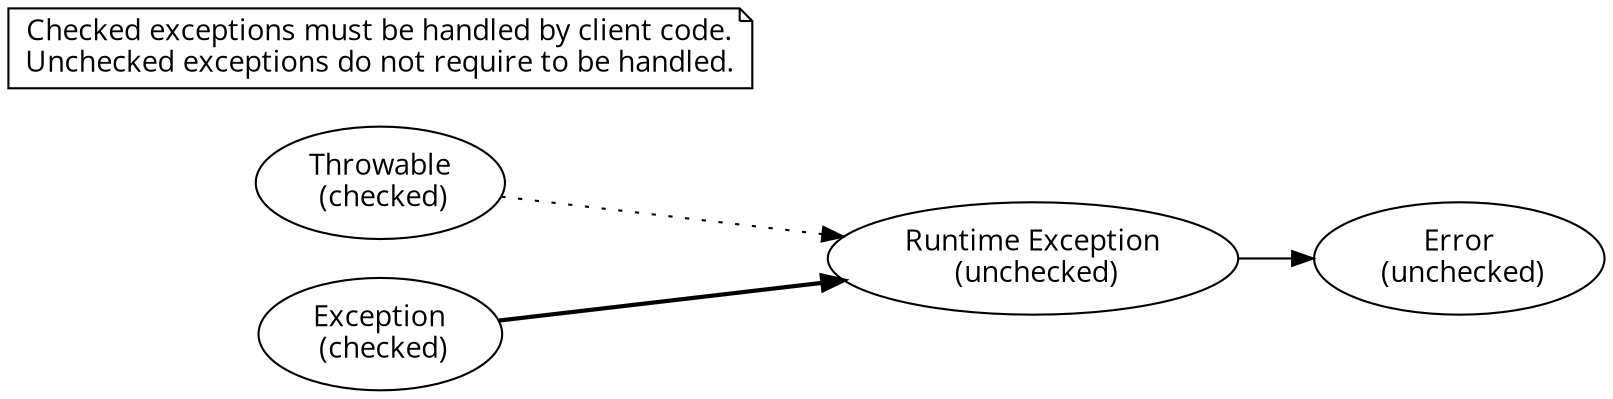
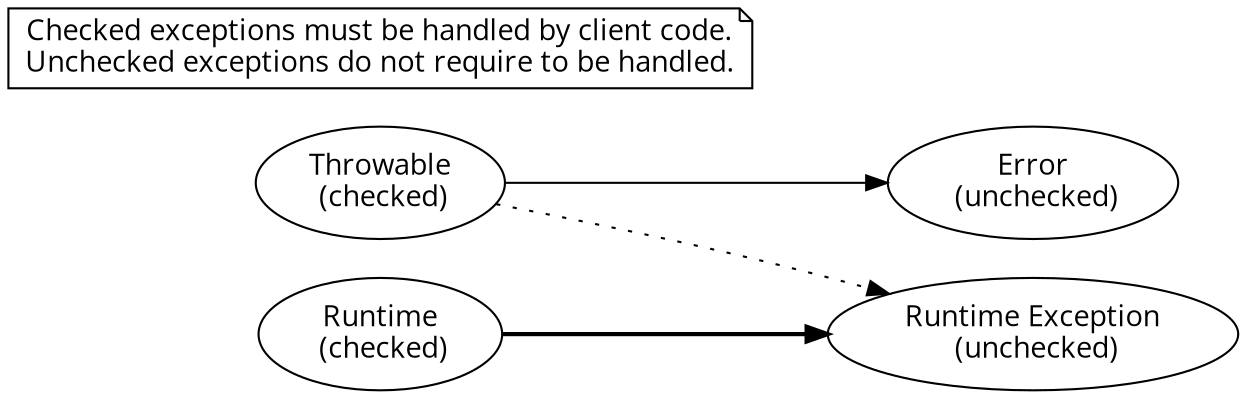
edge "Runtime Exception (unchecked)" -> "Error (unchecked)": now "Throwable (checked)" -> "Error (unchecked)"
node "Exception (checked)": label "Exception (checked)" -> "Runtime (checked)"
